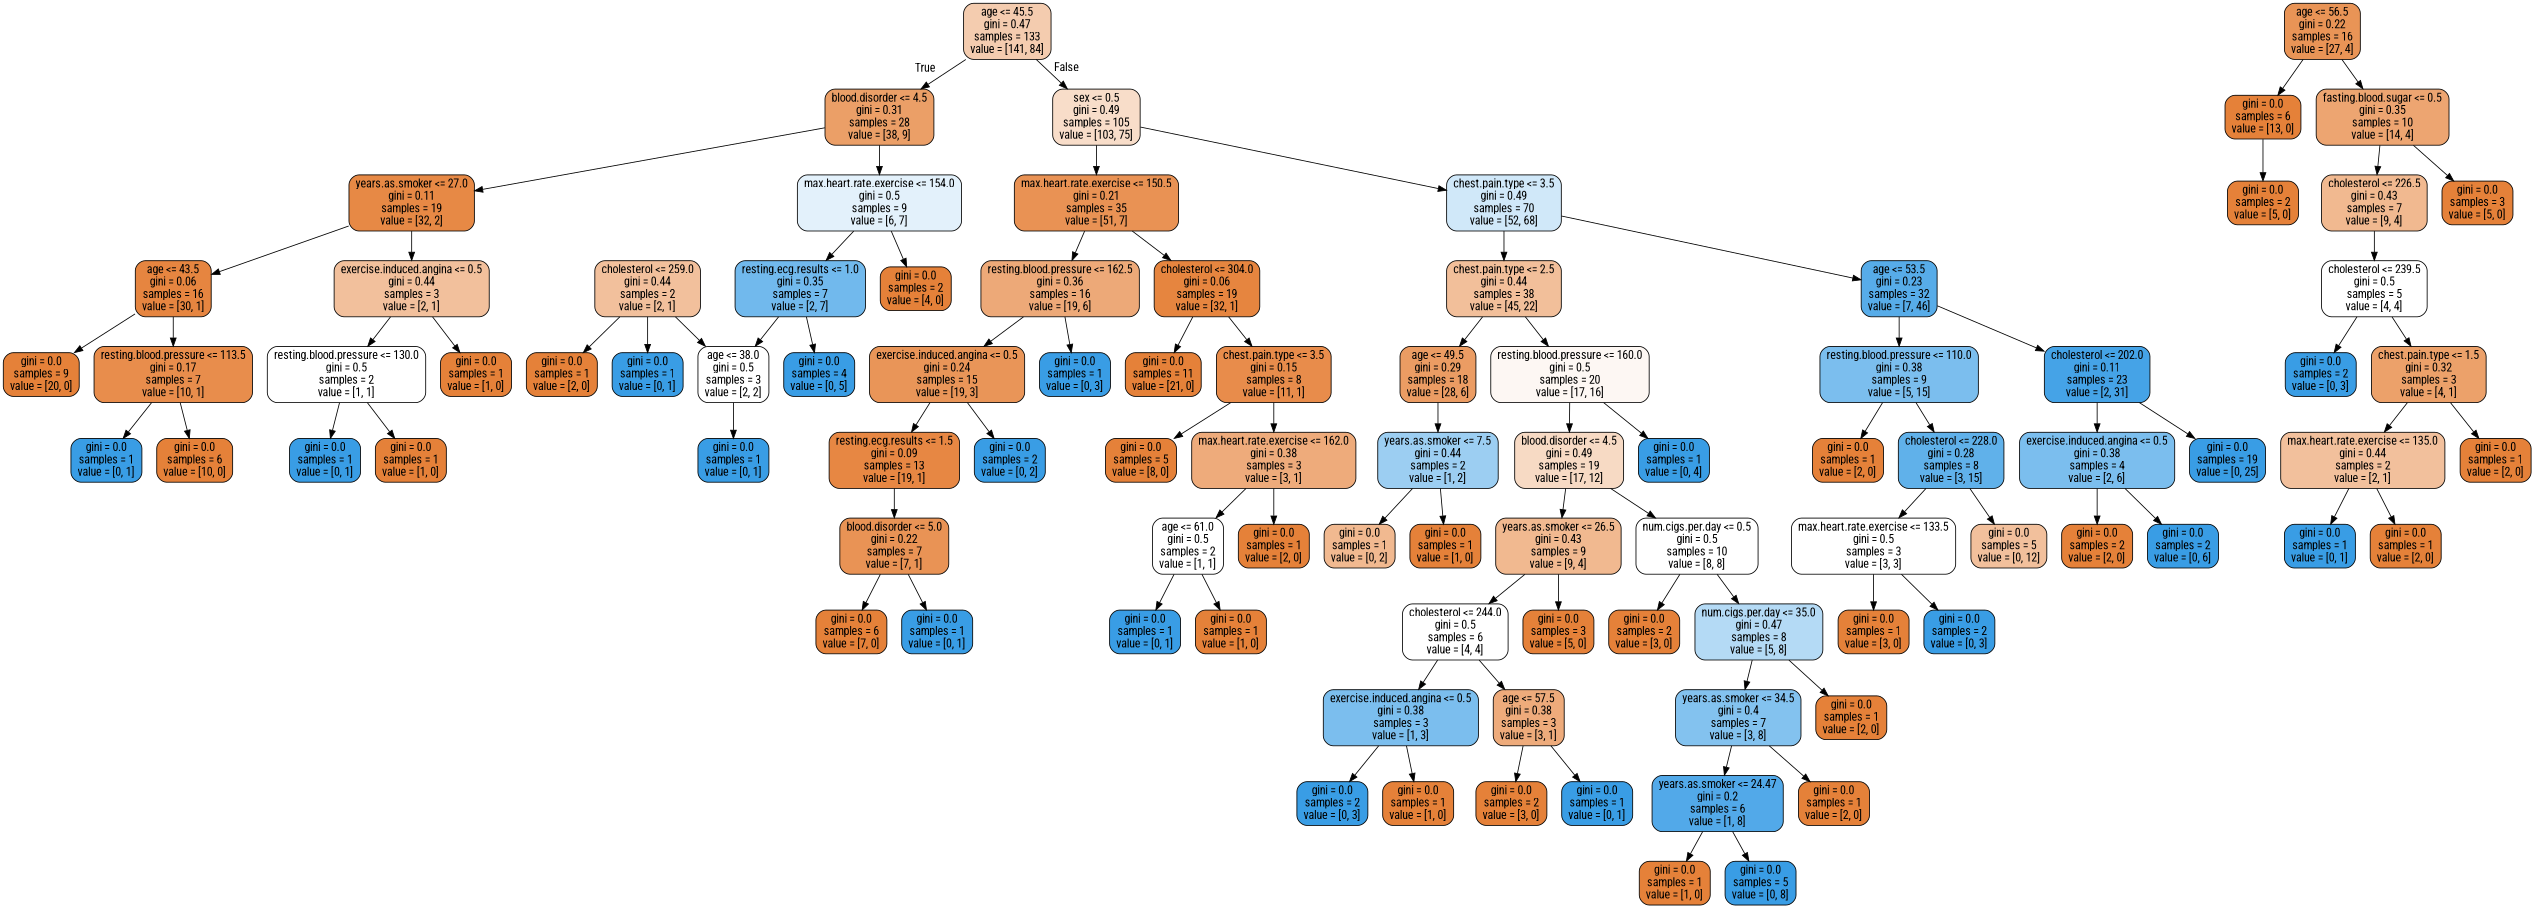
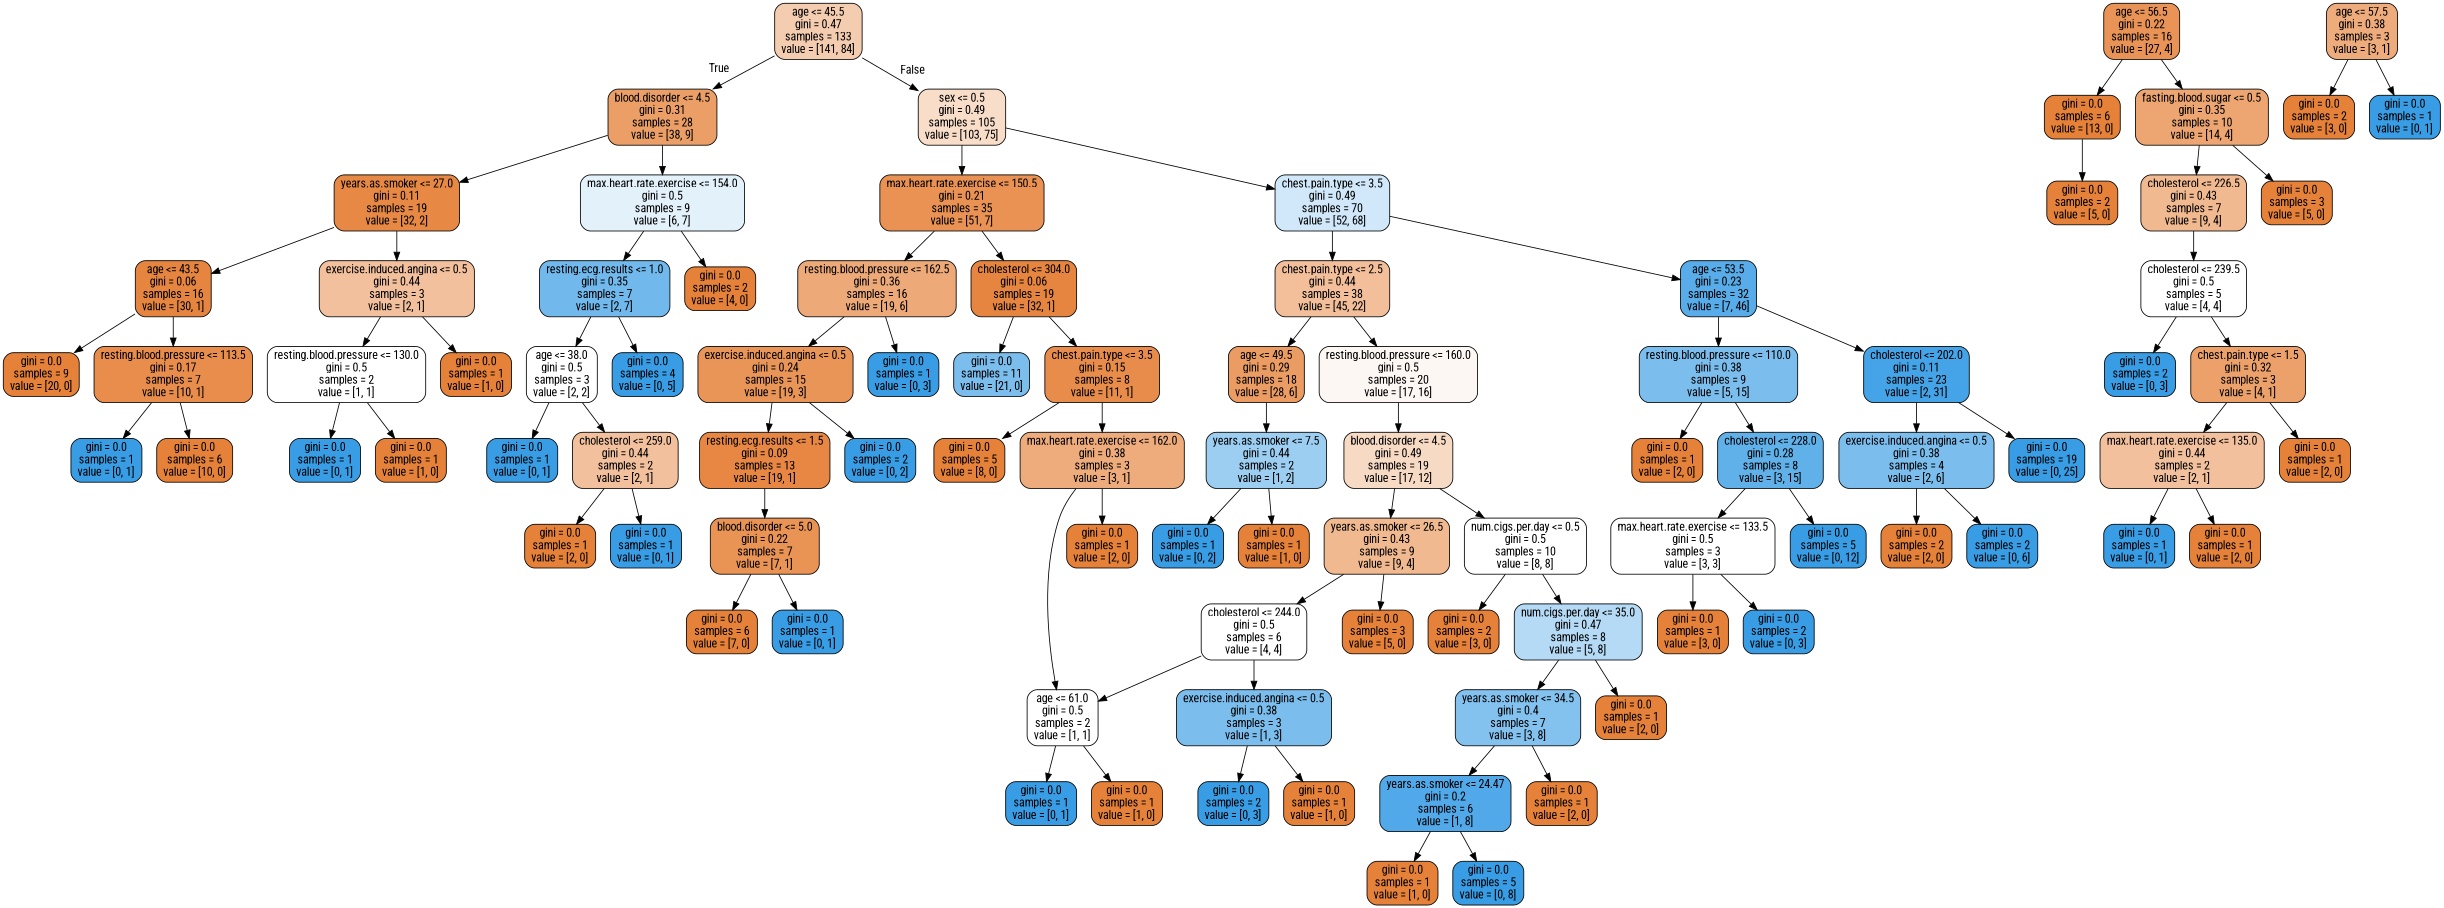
edge "cholesterol <= 259.0 gini = 0.44 samples = 2 value = [2, 1]" -> "age <= 38.0 gini = 0.5 samples = 3 value = [2, 2]": reversed
node "gini = 0.0 samples = 11 value = [21, 0]": fillcolor #e58139ff -> #399de5aa
node "gini = 0.0 samples = 1 value = [0, 4]": removed
node "gini = 0.0 samples = 1 value = [0, 2]": fillcolor #e581398e -> #399de5ff
node "gini = 0.0 samples = 5 value = [0, 12]": fillcolor #e581397f -> #399de5ff
edge "cholesterol <= 244.0 gini = 0.5 samples = 6 value = [4, 4]" -> "age <= 57.5 gini = 0.38 samples = 3 value = [3, 1]": now "cholesterol <= 244.0 gini = 0.5 samples = 6 value = [4, 4]" -> "age <= 61.0 gini = 0.5 samples = 2 value = [1, 1]"
